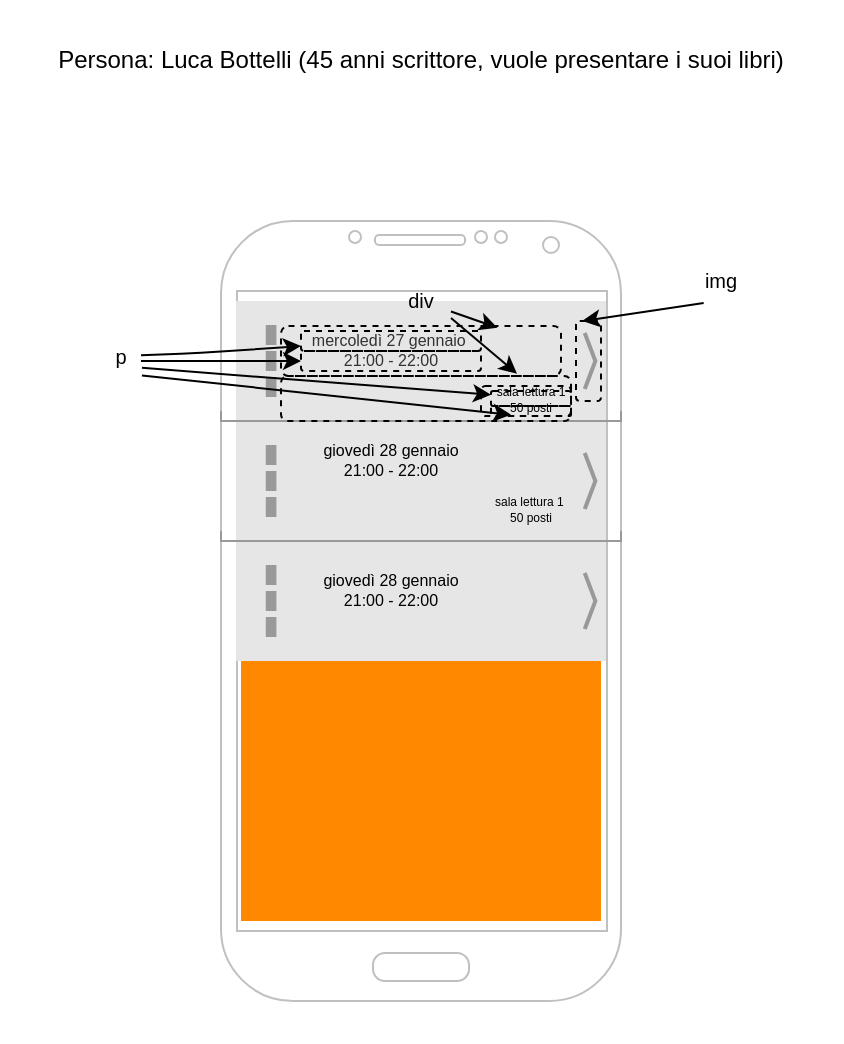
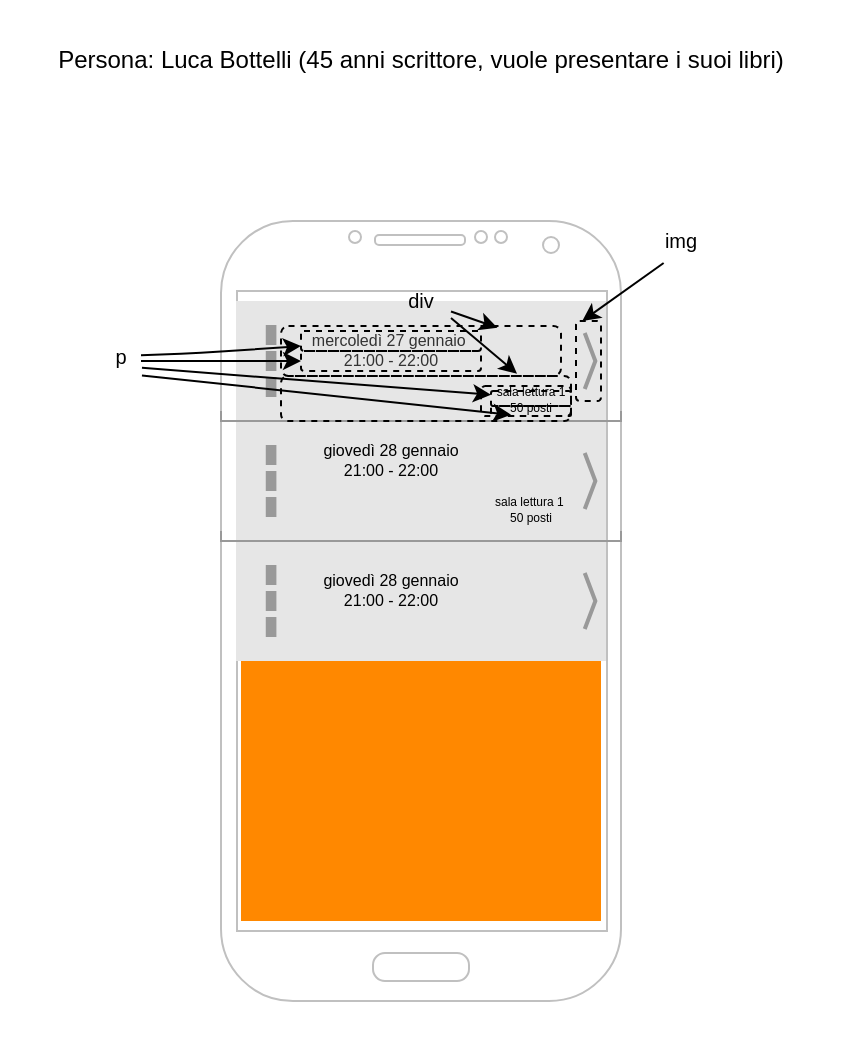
node "img": moved (721, 281) -> (681, 241)
